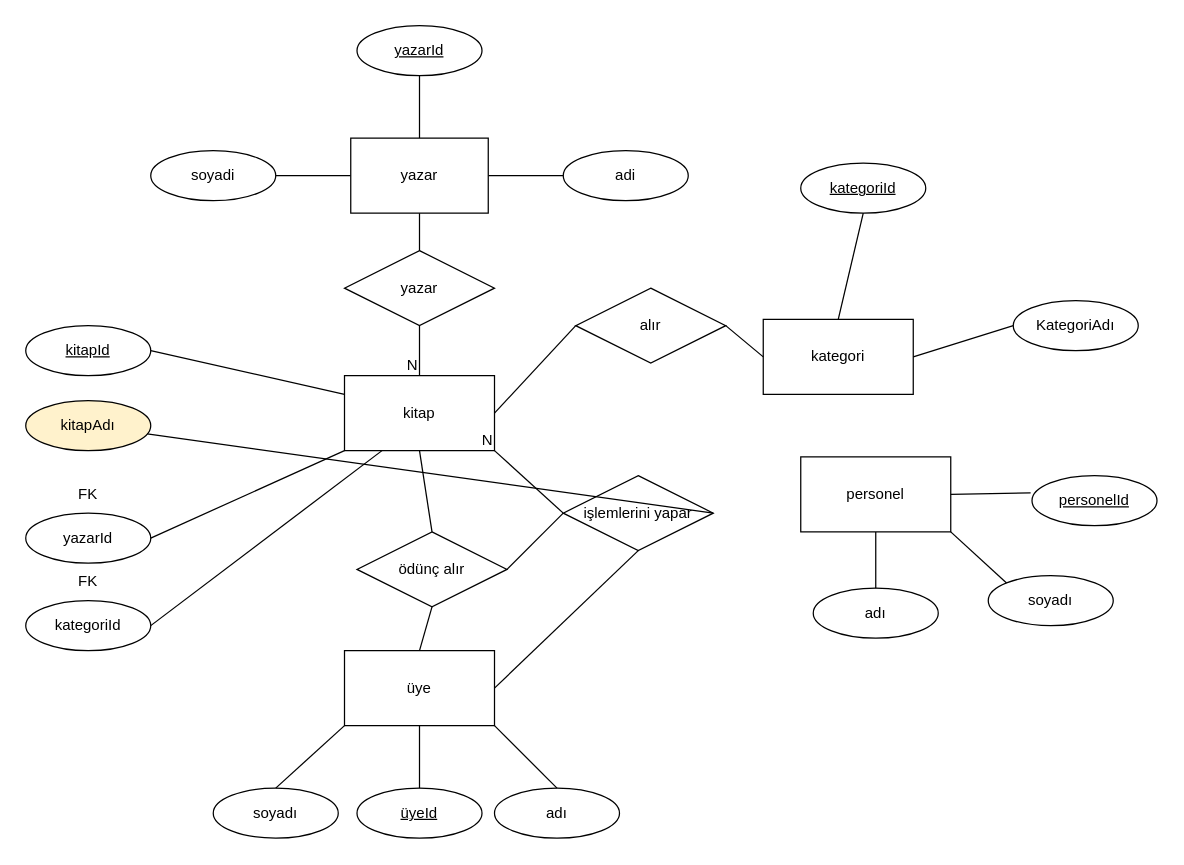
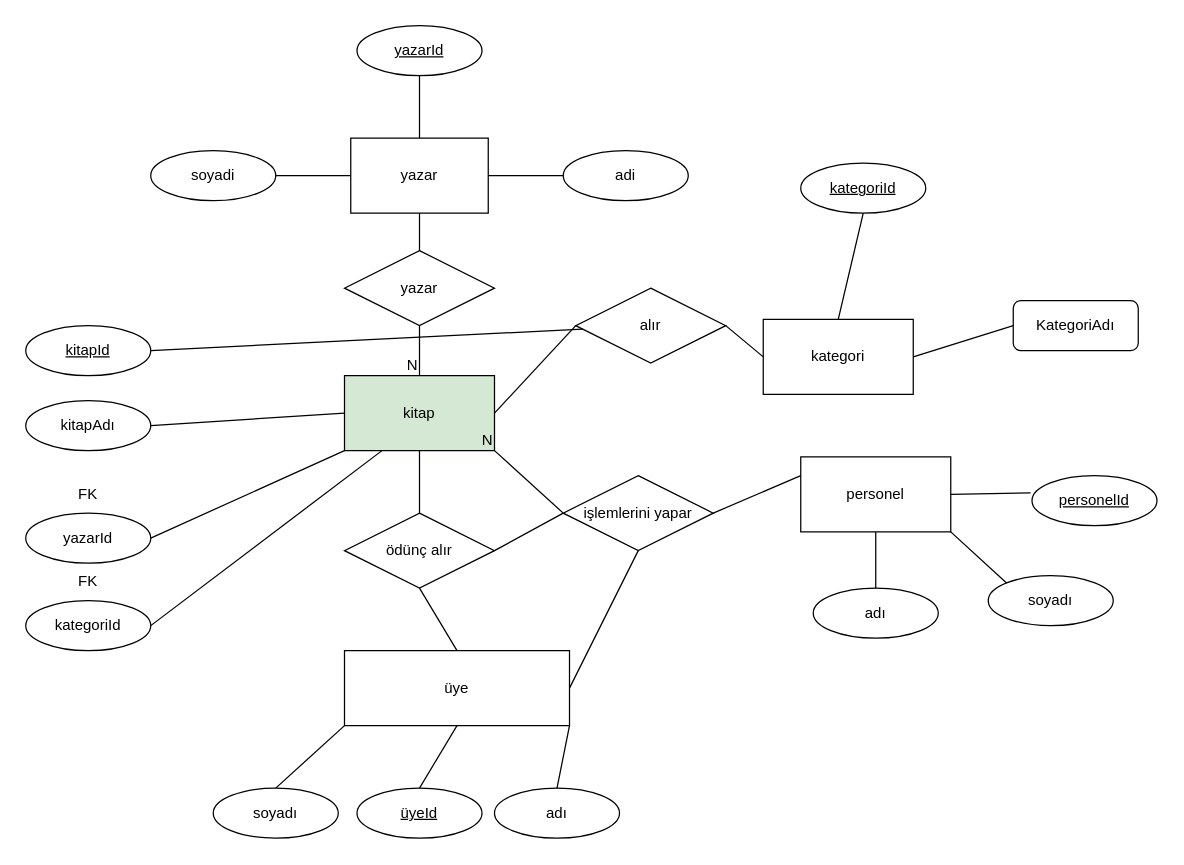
node "KategoriAdı": shape ellipse -> rounded rectangle
edge "kitapId" -- "kitap": now "kitapId" -- "alır"
node "kitap": fillcolor #ffffff -> #d5e8d4
edge "kitap" -- "kitapAdı": added
node "kitapAdı": fillcolor #fff2cc -> #ffffff
edge "kitapAdı" -- "işlemlerini yapar": now "personel" -- "işlemlerini yapar"
node "ödünç alır": moved (432, 569) -> (419, 551)
node "üye": size 150x75 -> 225x75
